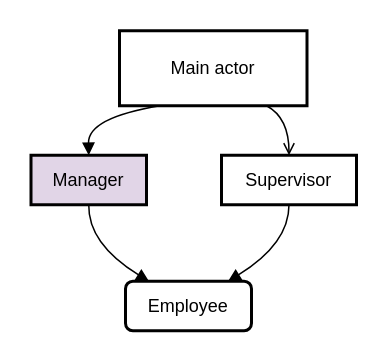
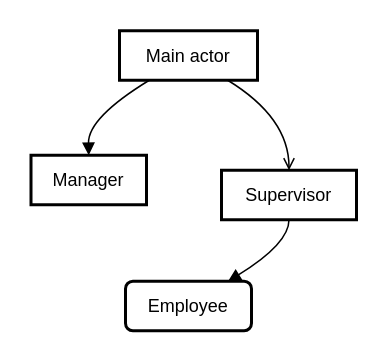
node "Main actor": size 188x75 -> 138x50
node "Manager": fillcolor #e1d5e7 -> #ffffff
node "Supervisor": moved (289, 180) -> (289, 195)
edge "Manager" -> "Employee": removed
